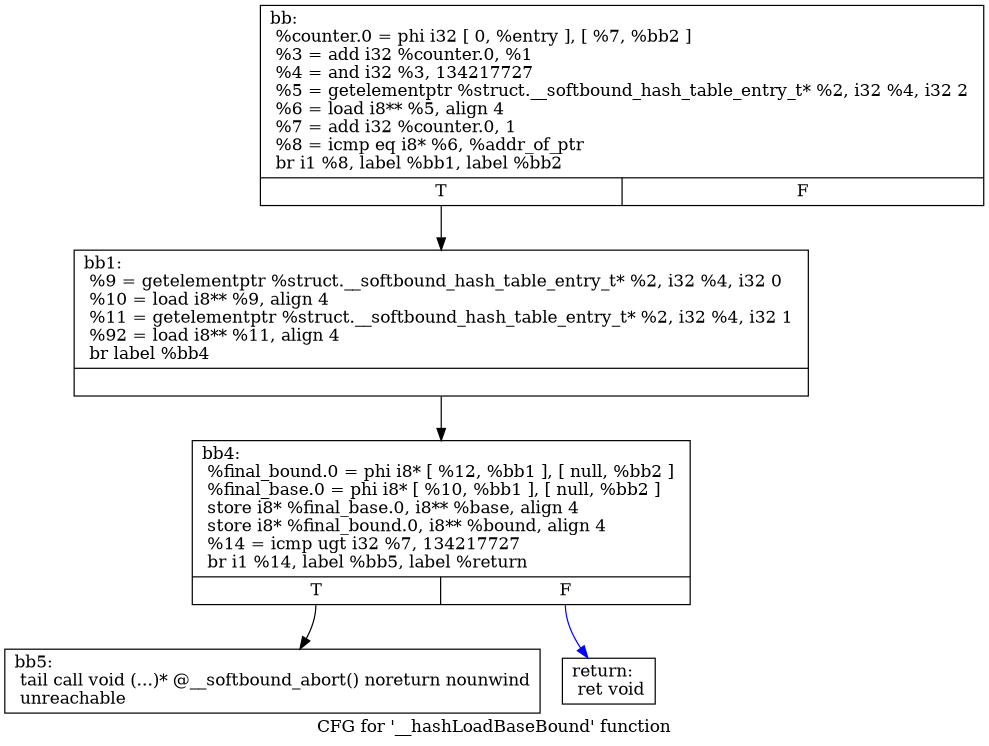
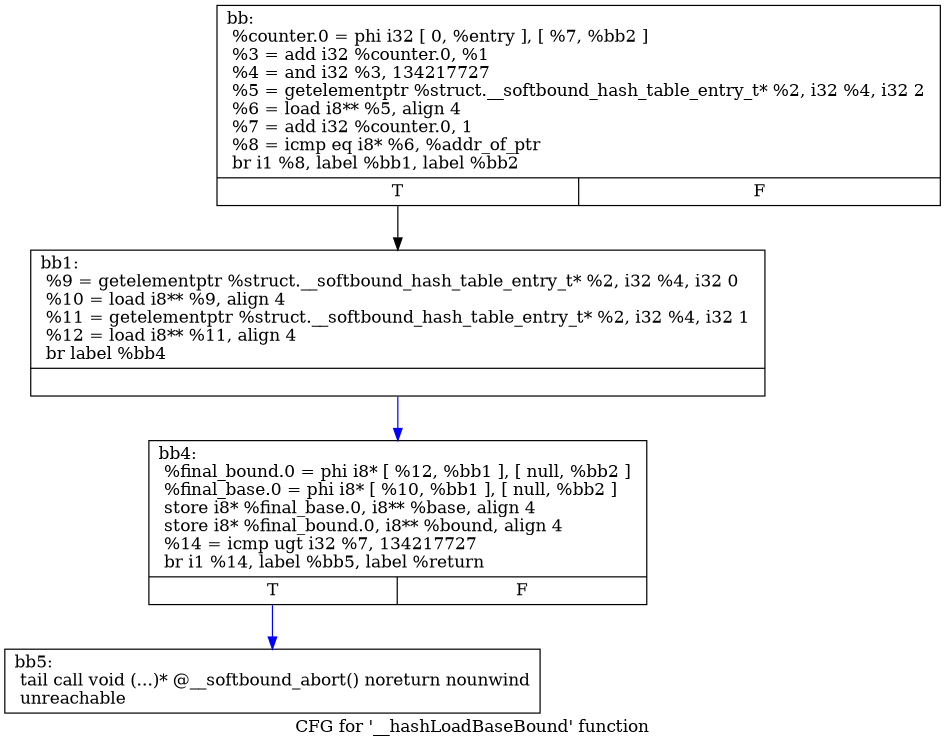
node "bb1:": text "%92 = load i8** %11, align 4" -> "%12 = load i8** %11, align 4"
edge "bb1:" -> "bb4:": color black -> blue
edge "bb4:" -> "bb5:": color black -> blue
node "return:": removed
